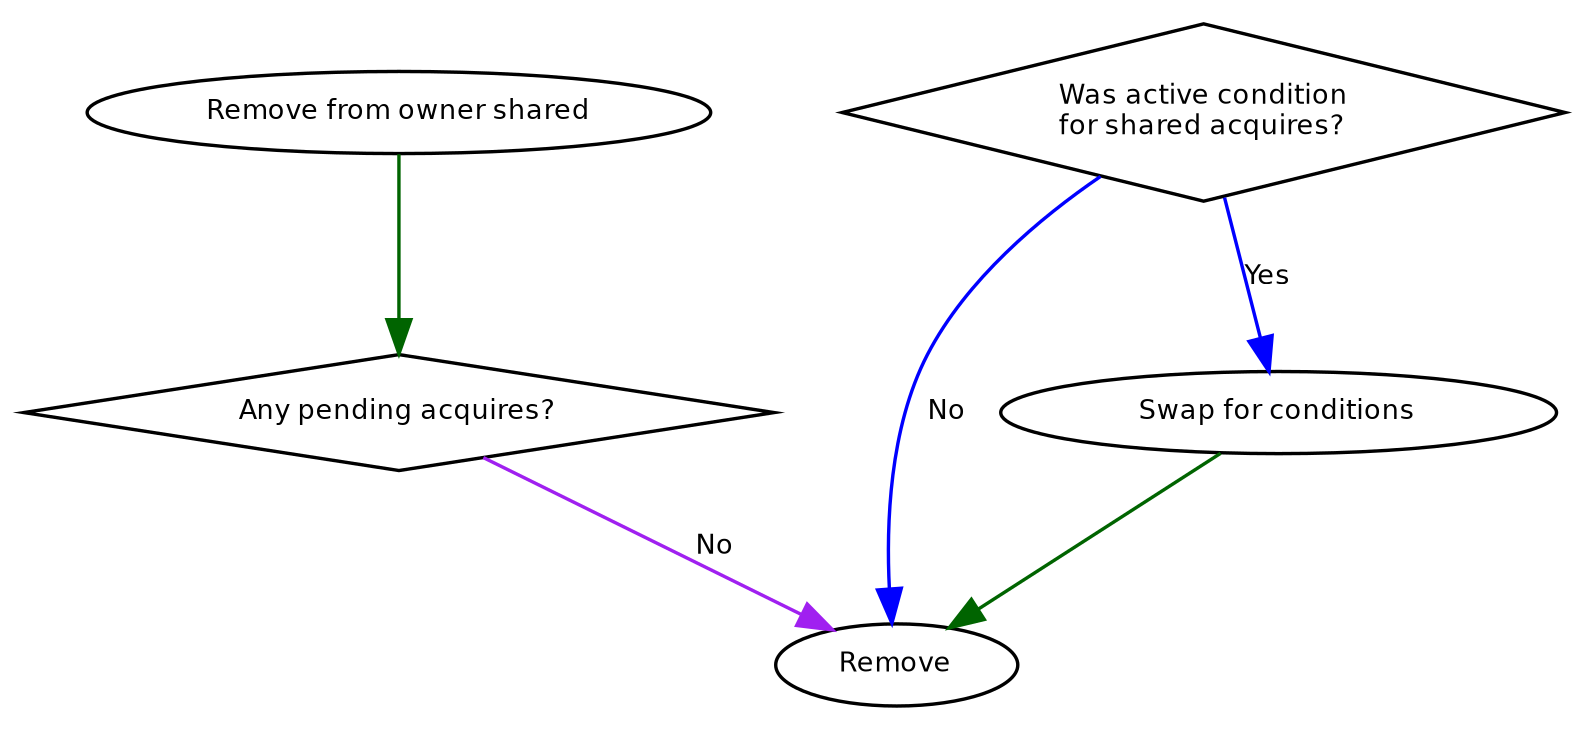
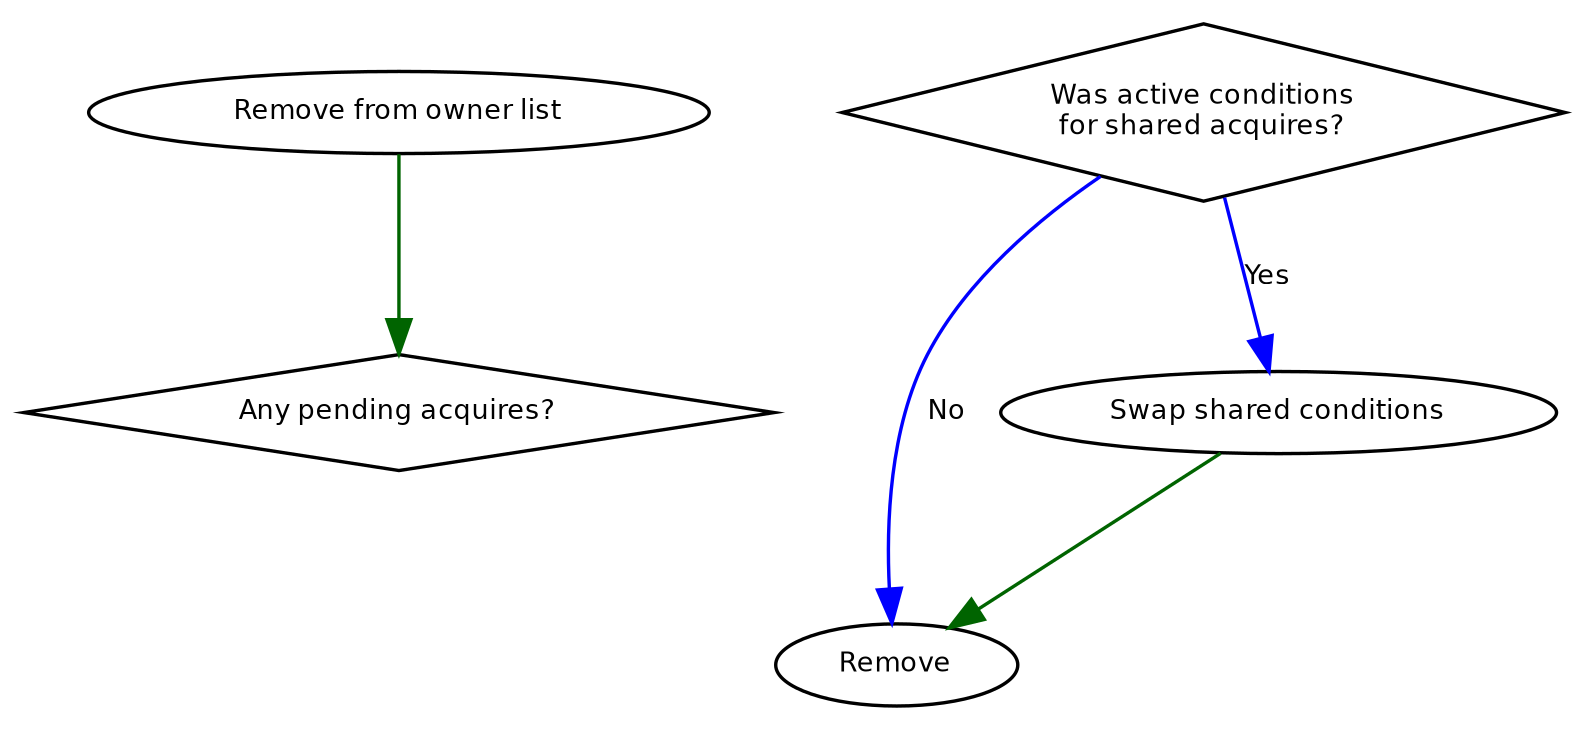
node "Remove from owner shared": label "Remove from owner shared" -> "Remove from owner list"
node "Was active condition for shared acquires?": label "Was active condition for shared acquires?" -> "Was active conditions for shared acquires?"
node "Swap for conditions": label "Swap for conditions" -> "Swap shared conditions"
edge "Any pending acquires?" -> "Remove": removed, label "No"
